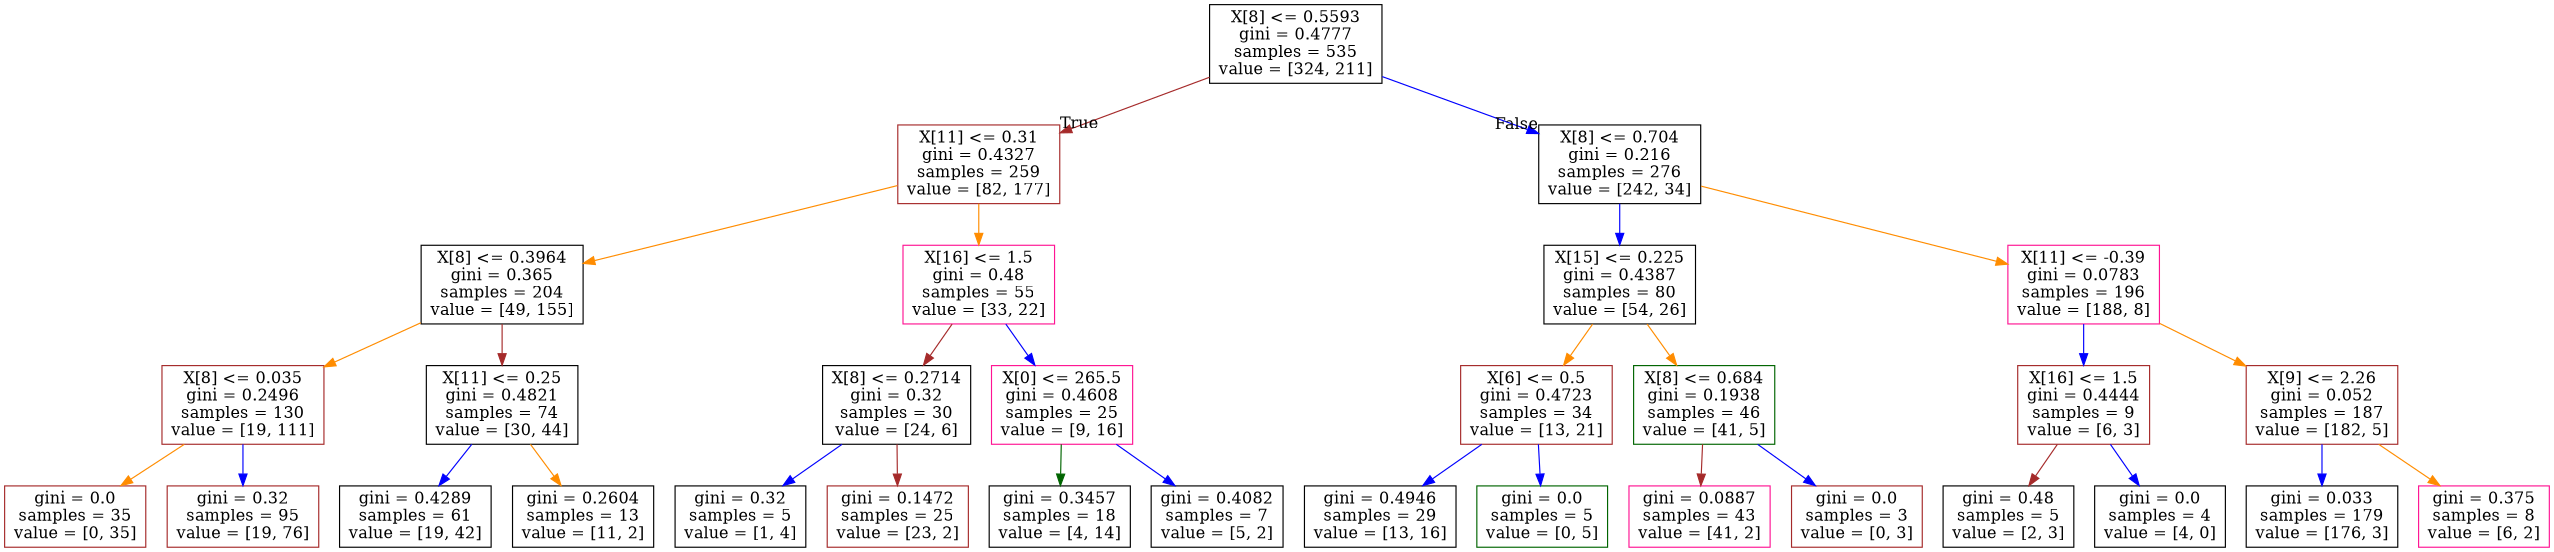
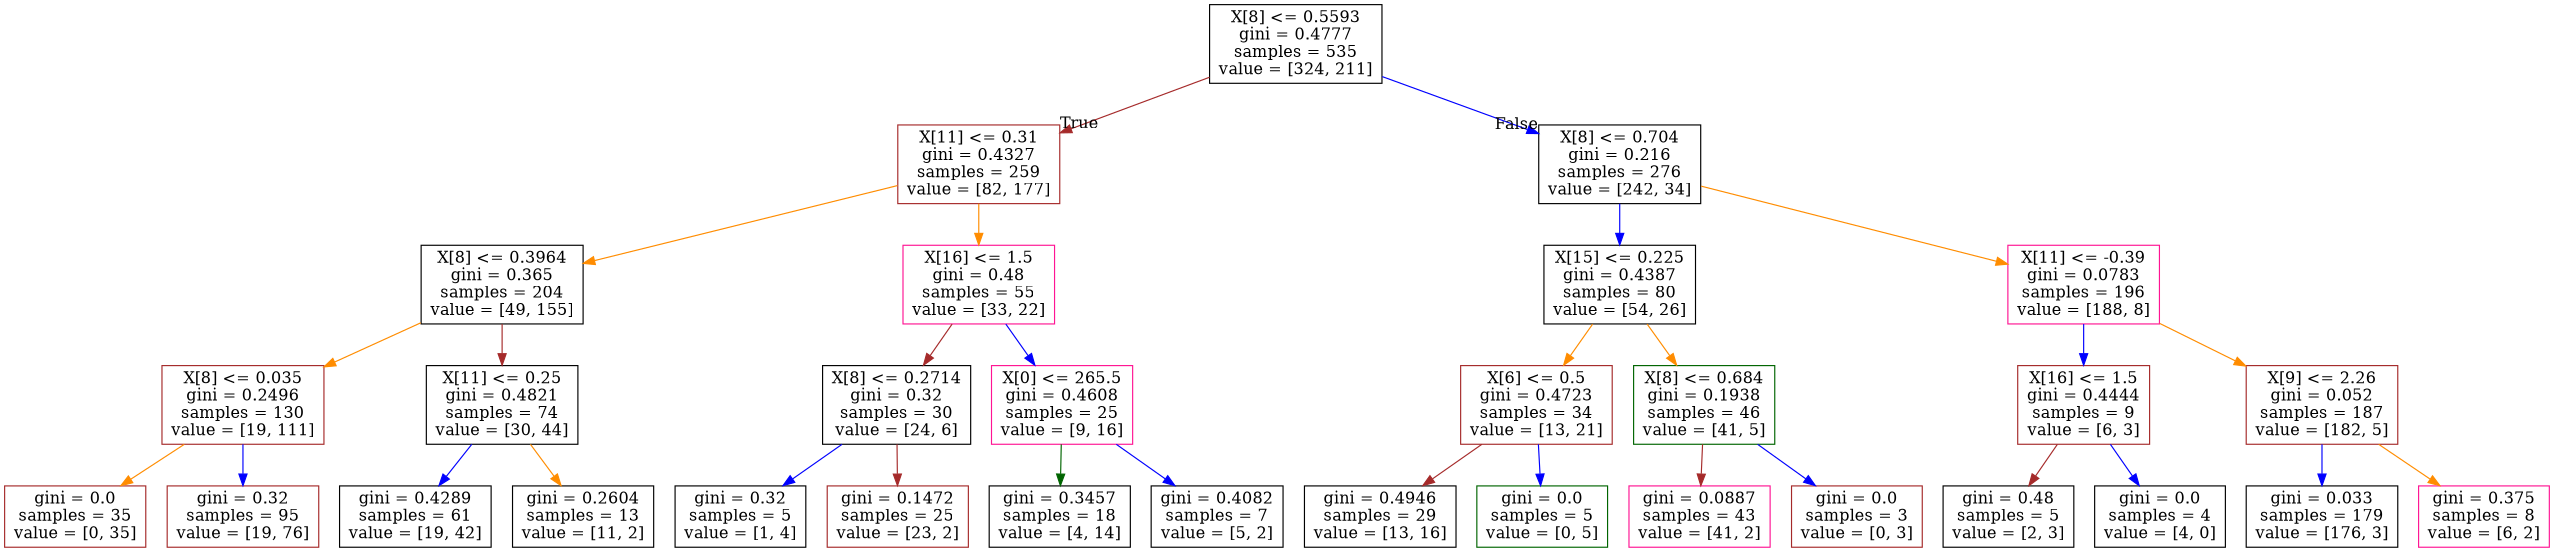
edge "X[6] <= 0.5 gini = 0.4723 samples = 34 value = [13, 21]" -> "gini = 0.4946 samples = 29 value = [13, 16]": color blue -> brown
